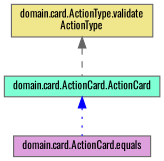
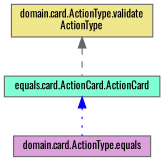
node "domain.card.ActionCard.ActionCard": label "domain.card.ActionCard.ActionCard" -> "equals.card.ActionCard.ActionCard"
node "domain.card.ActionCard.equals": label "domain.card.ActionCard.equals" -> "domain.card.ActionType.equals"
